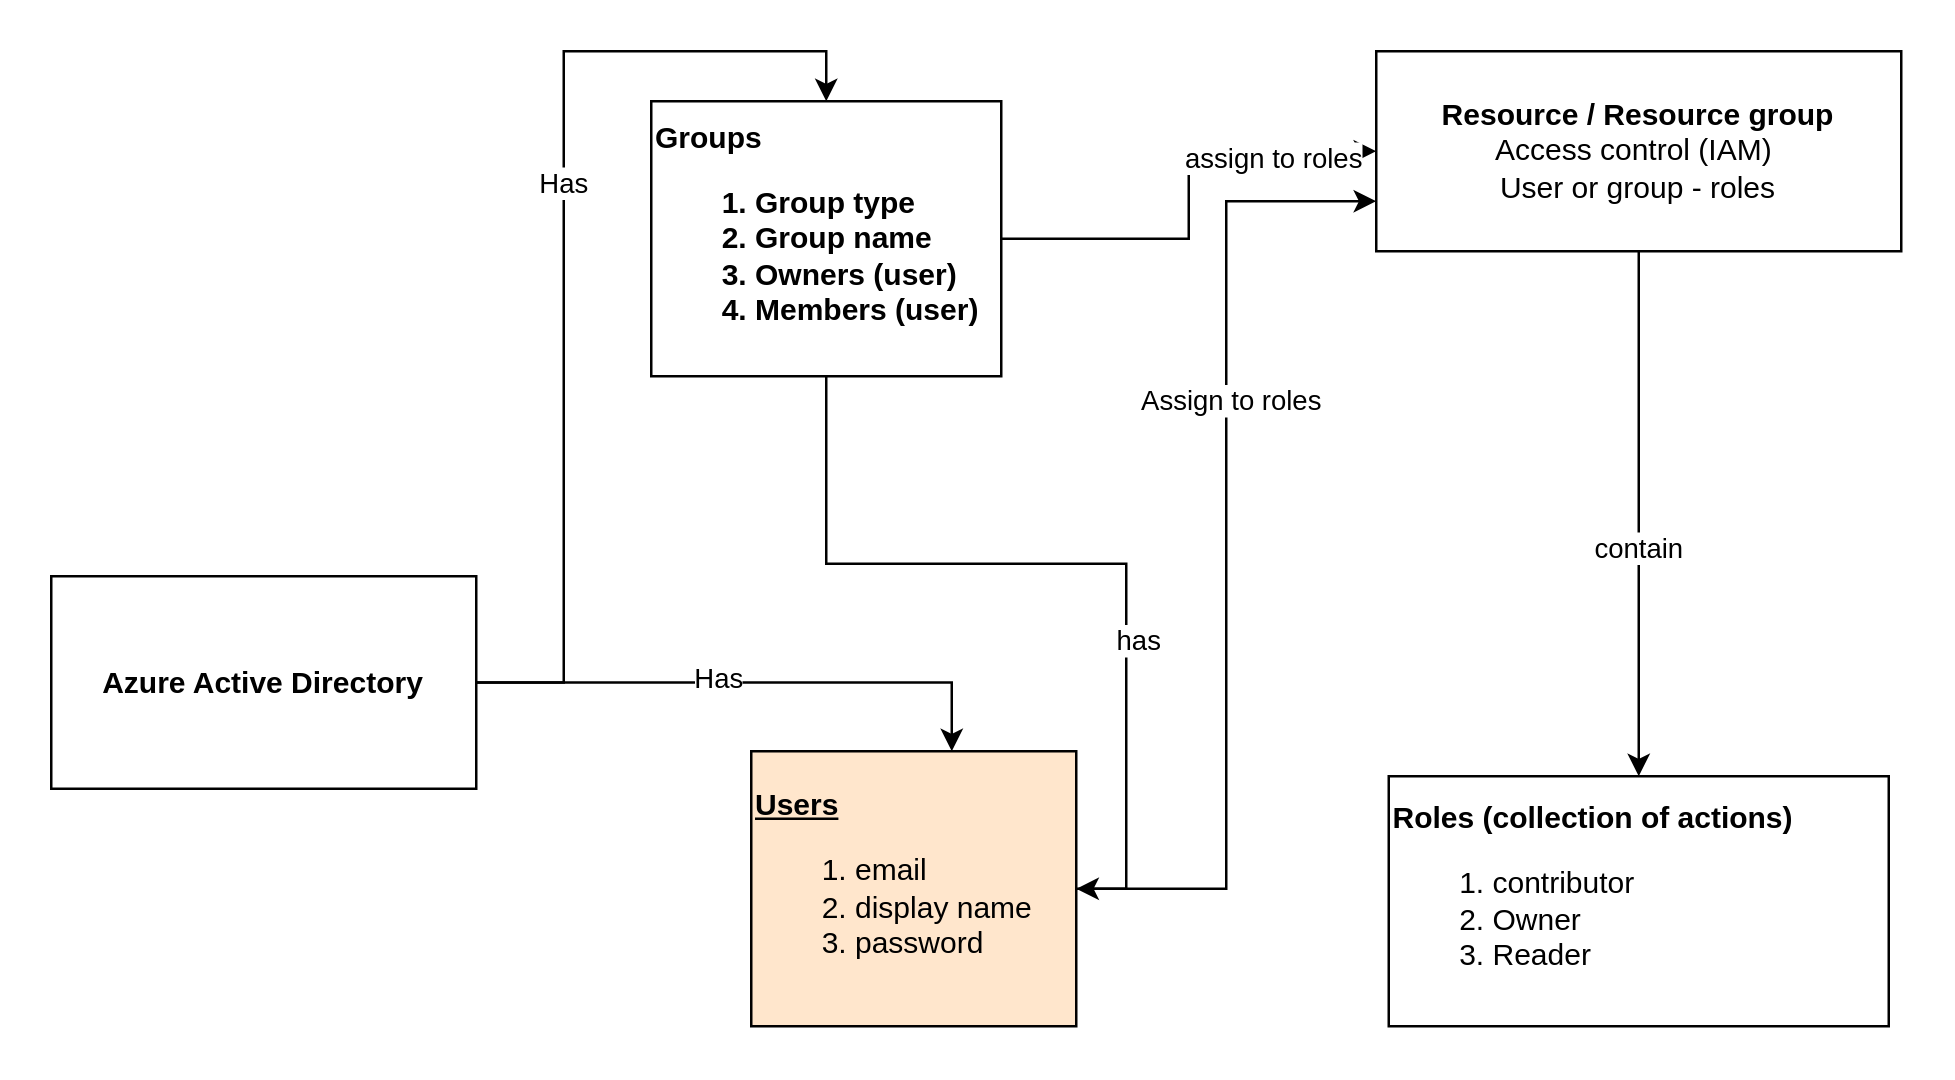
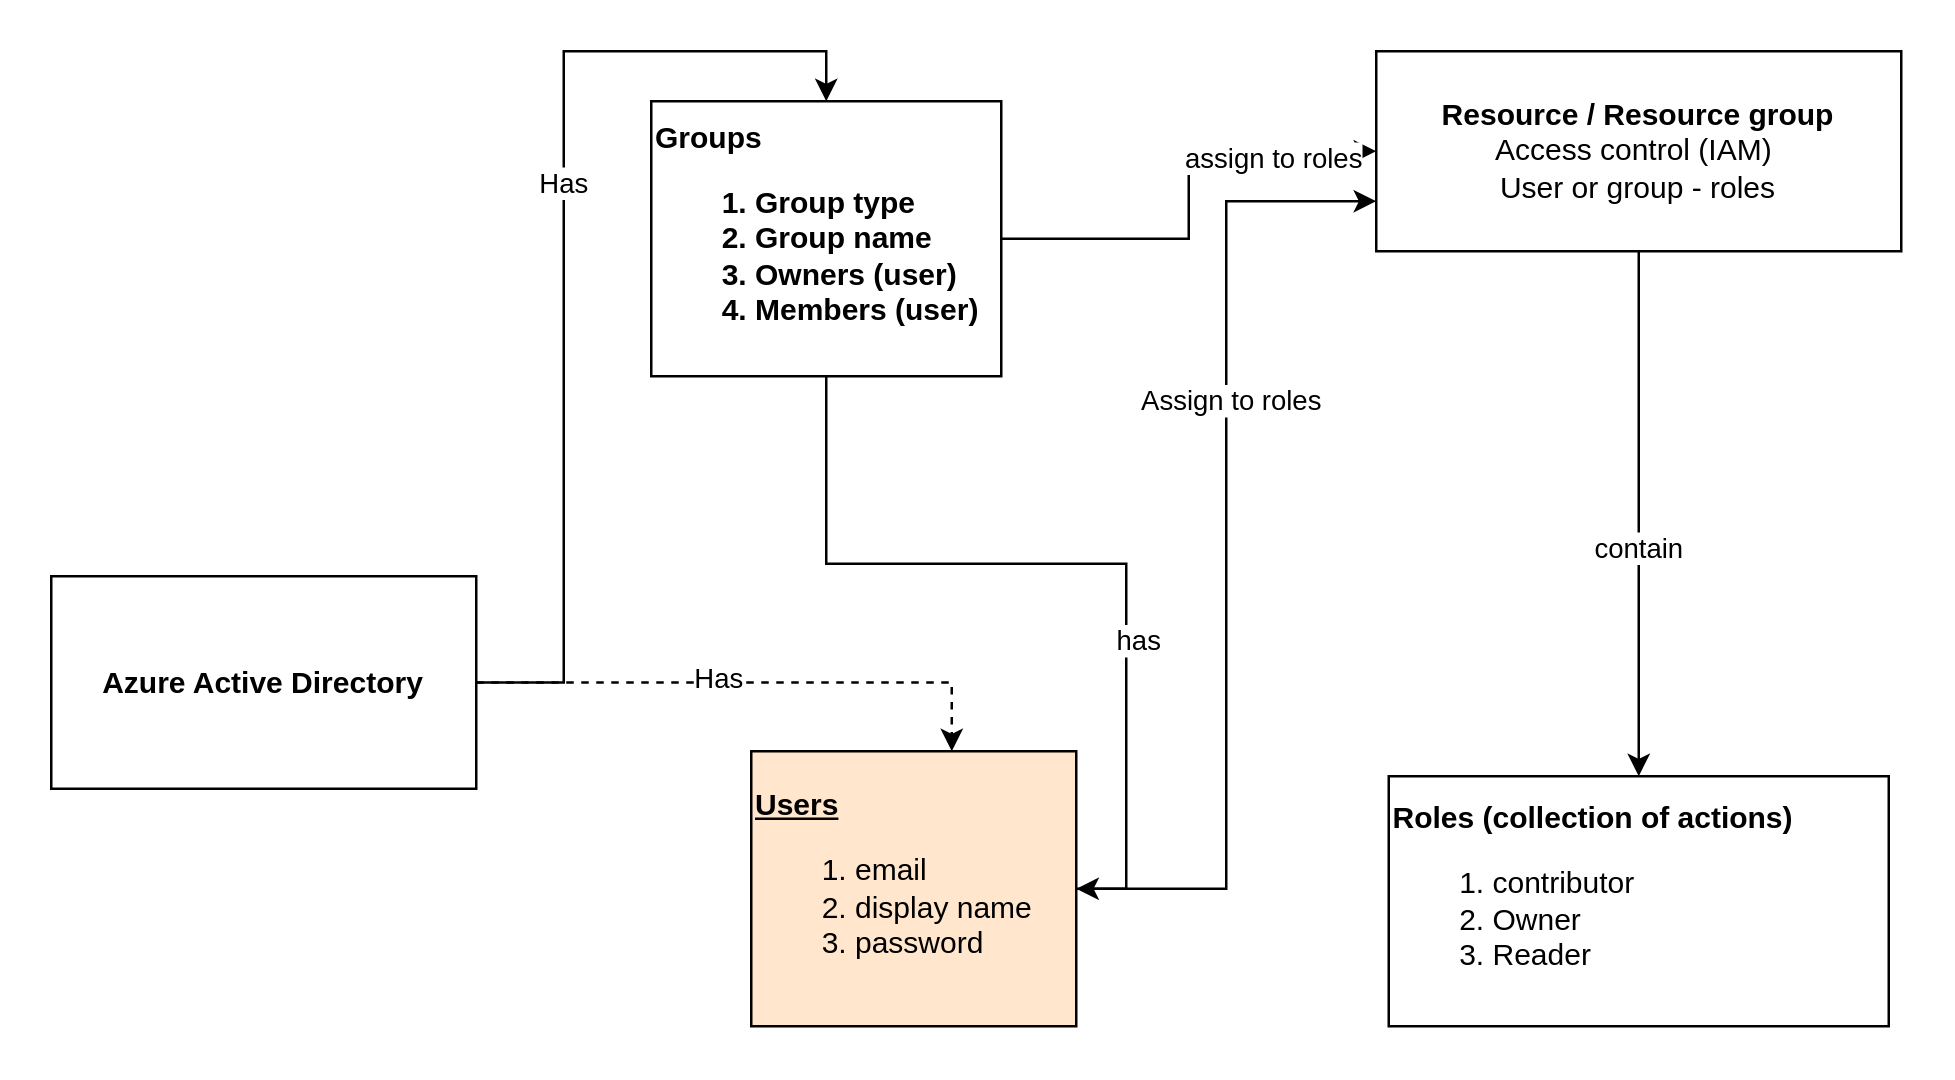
edge "Azure Active Directory" -> "Users email display name password": style solid -> dashed
